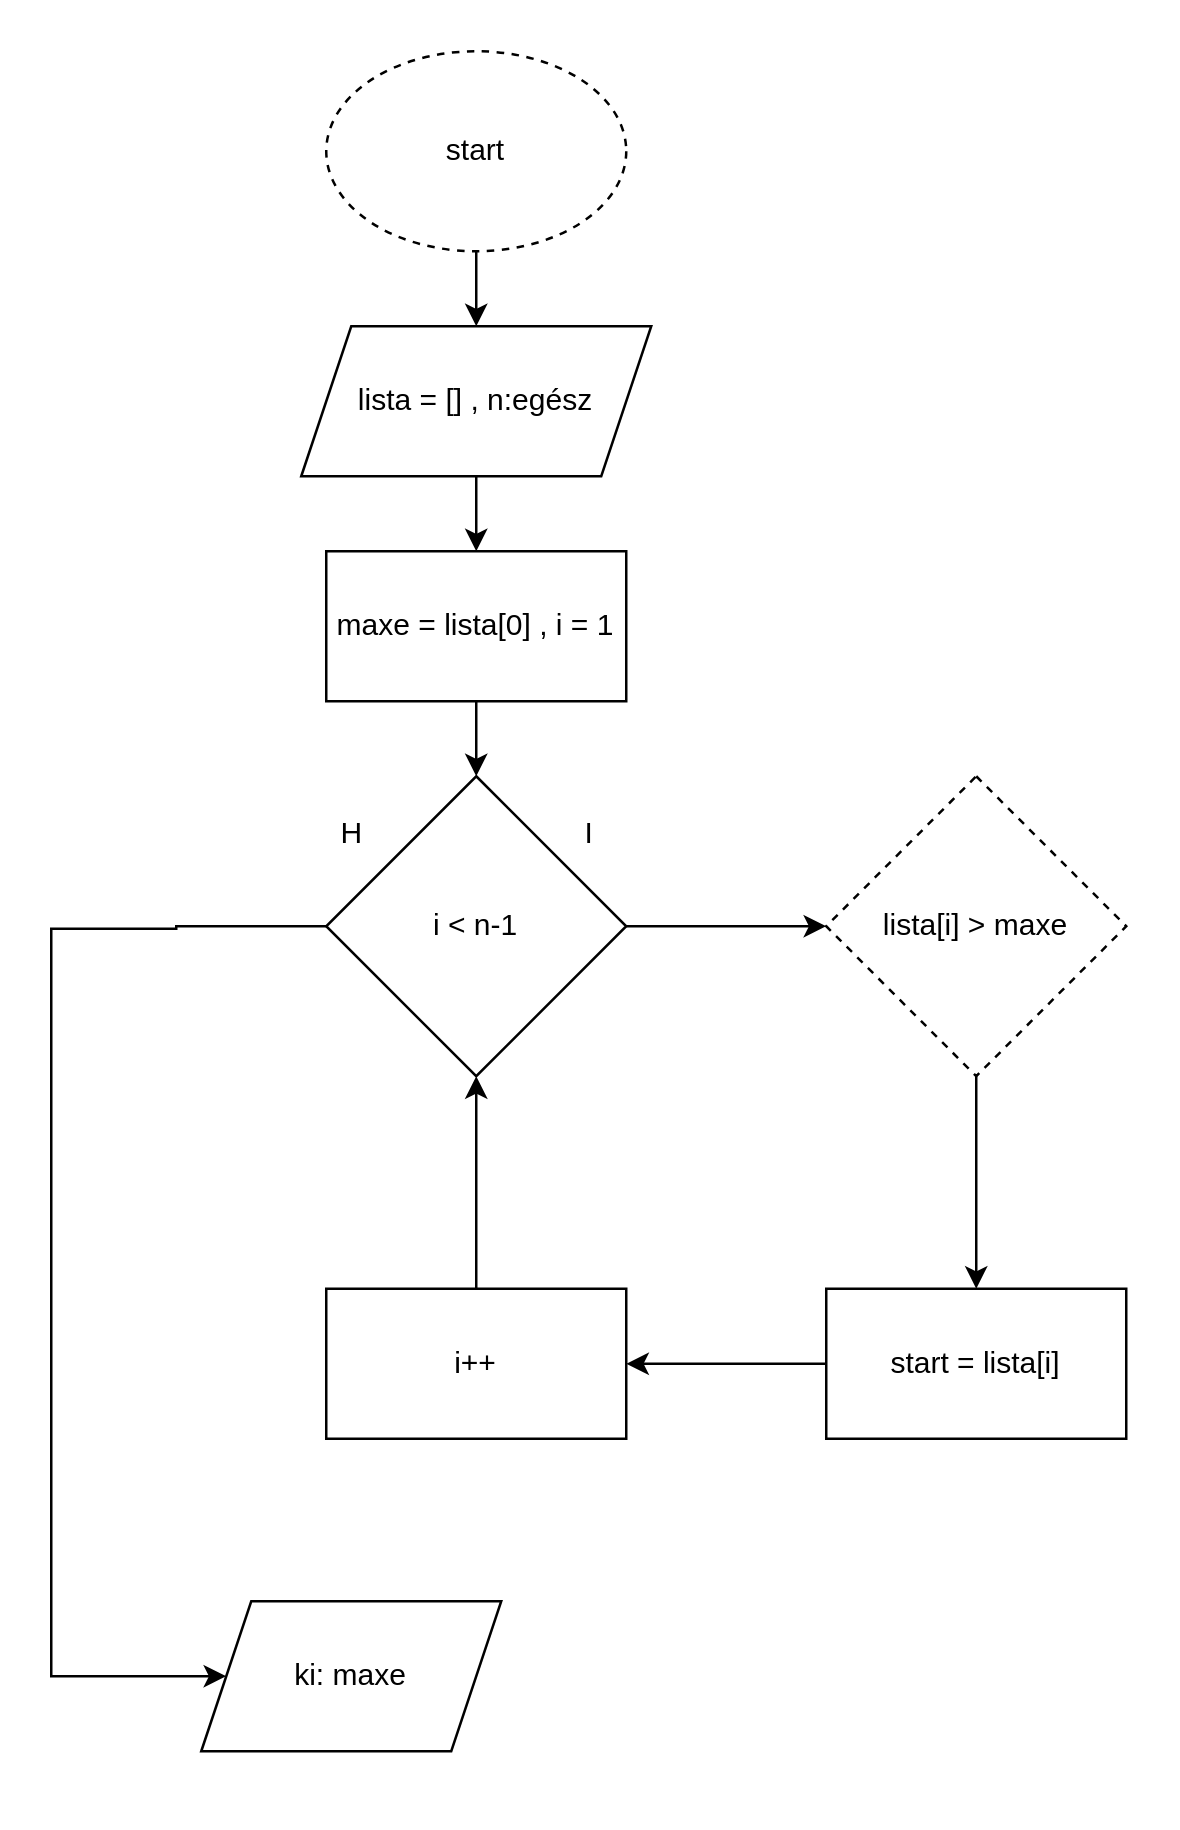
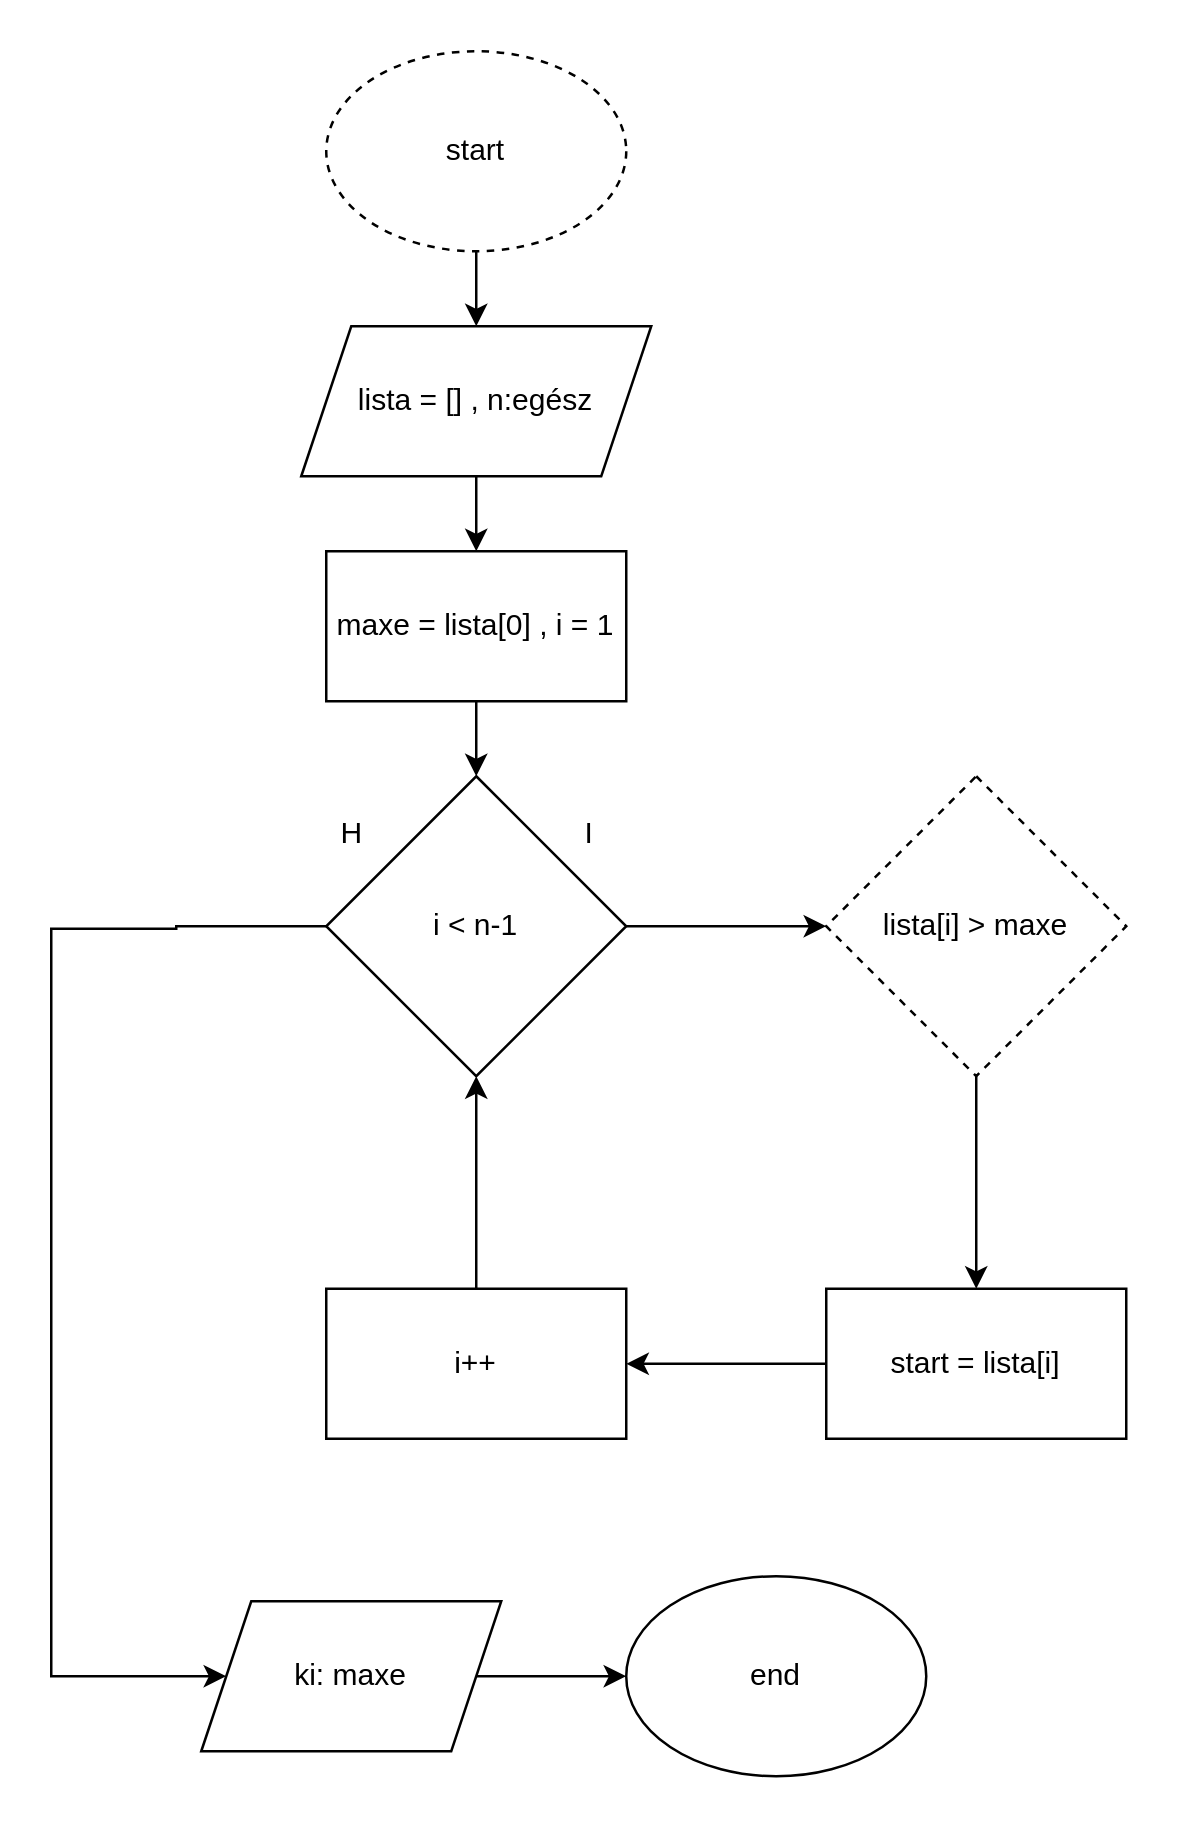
edge "ki: maxe" -> "end": added
node "end": added
